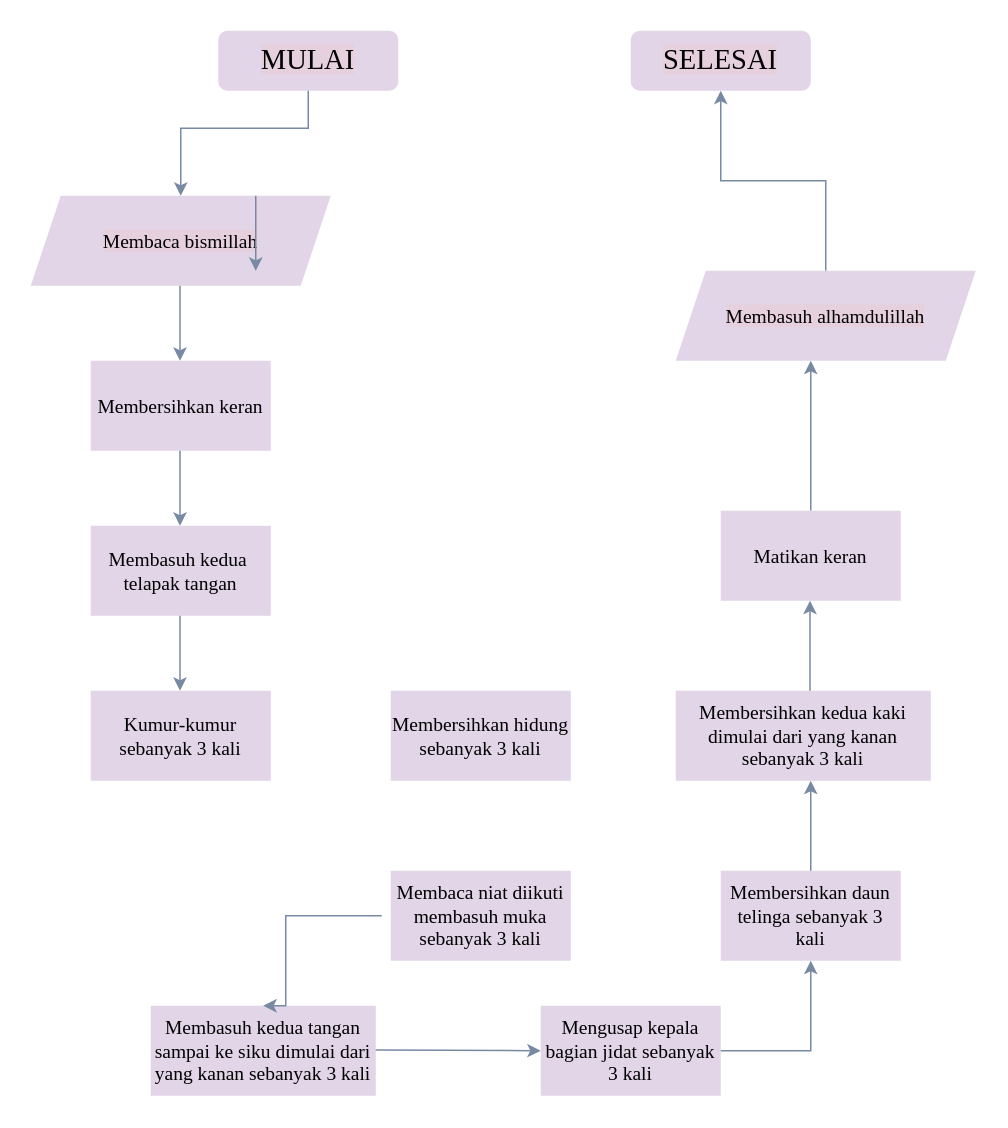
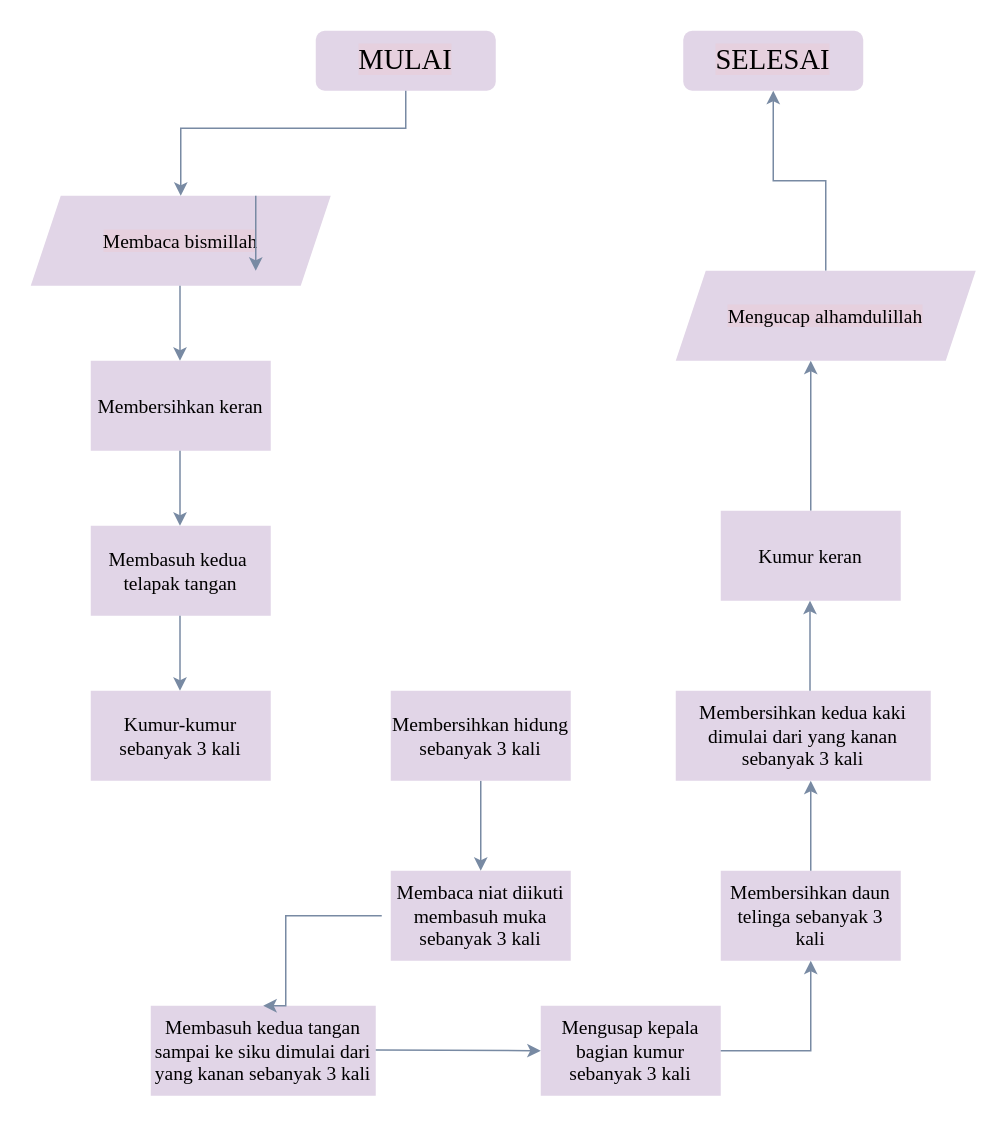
node "MULAI": moved (308, 61) -> (406, 61)
node "SELESAI": moved (721, 61) -> (773, 61)
node "Membasuh alhamdulillah": label "Membasuh alhamdulillah" -> "Mengucap alhamdulillah"
node "Matikan keran": label "Matikan keran" -> "Kumur keran"
edge "Membersihkan hidung sebanyak 3 kali" -> "Membaca niat diikuti membasuh muka sebanyak 3 kali": added
node "Mengusap kepala bagian jidat sebanyak 3 kali": label "Mengusap kepala bagian jidat sebanyak 3 kali" -> "Mengusap kepala bagian kumur sebanyak 3 kali"
